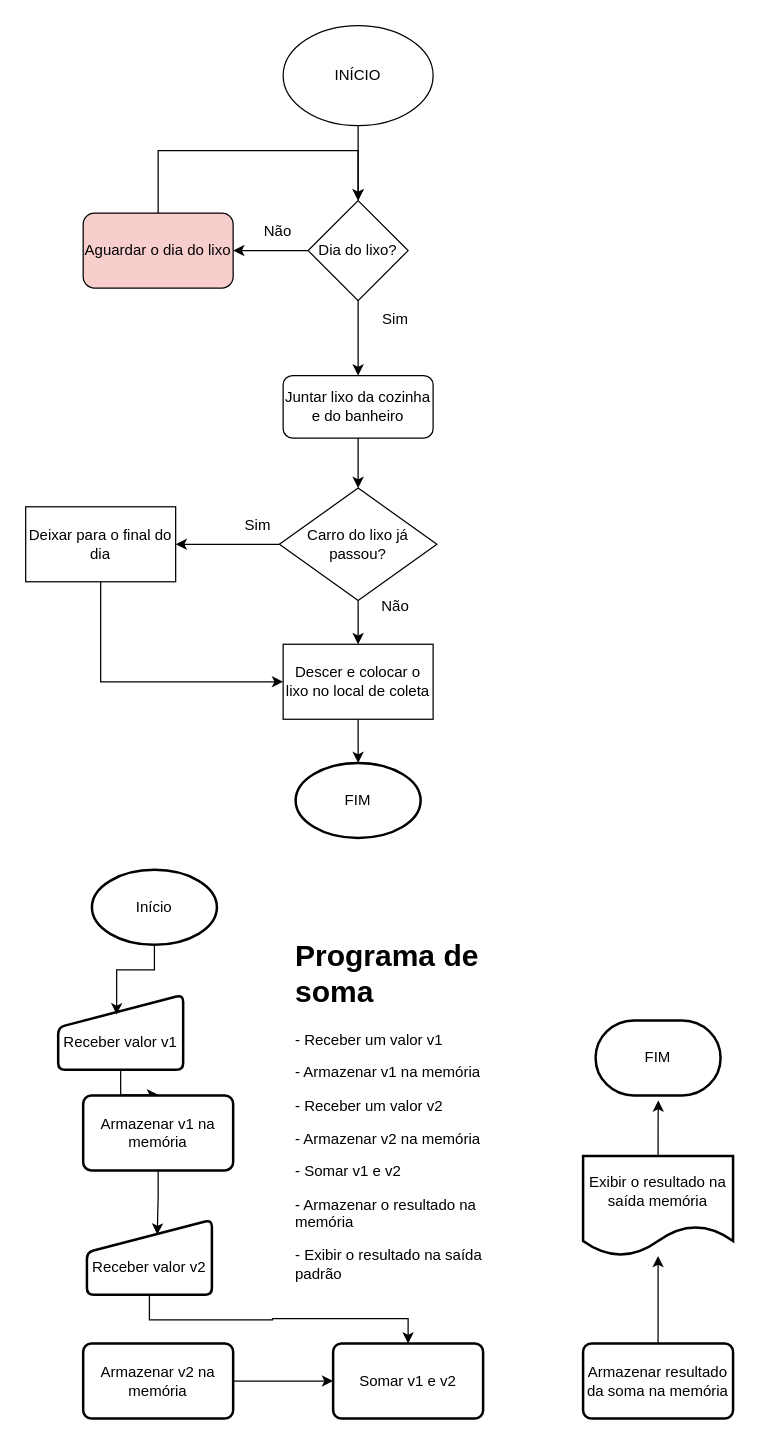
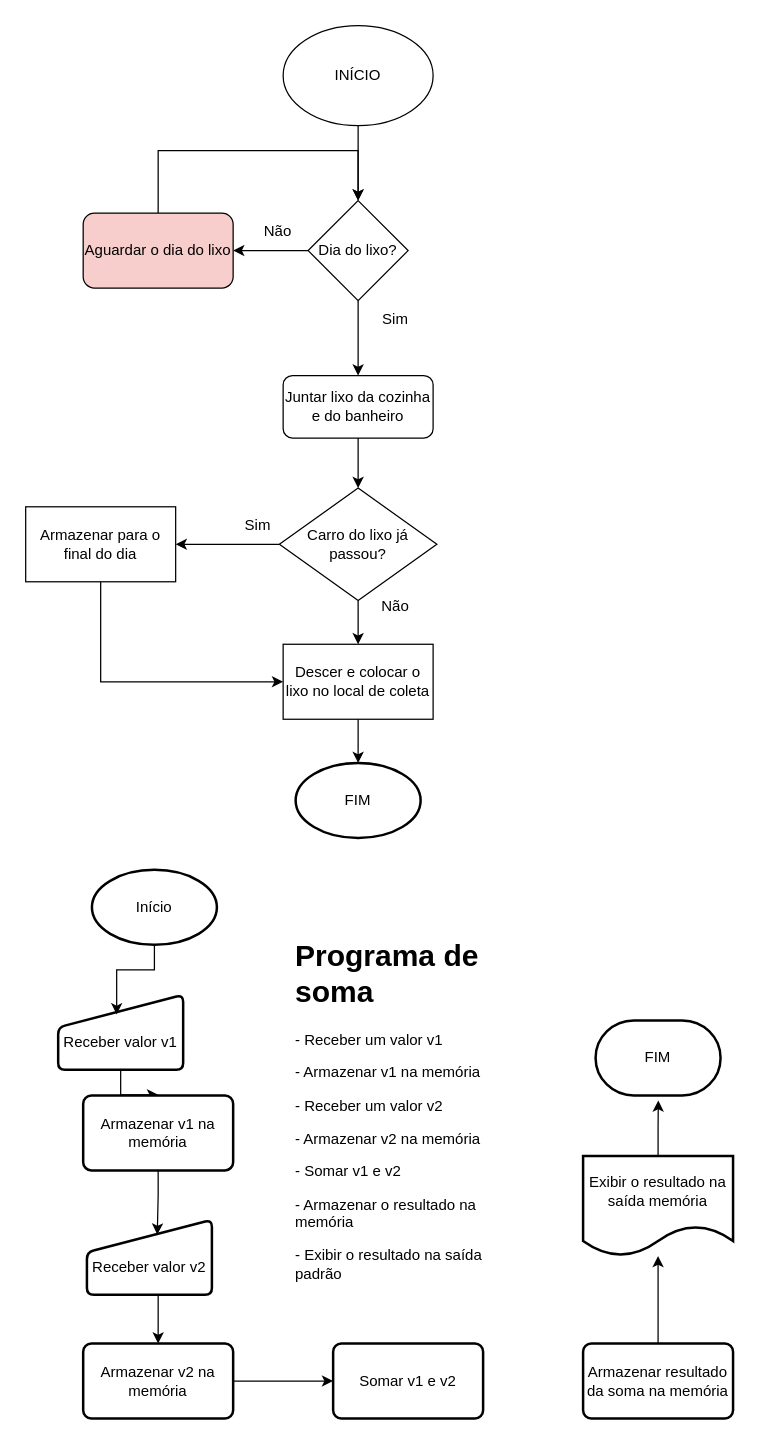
node "Deixar para o final do dia": label "Deixar para o final do dia" -> "Armazenar para o final do dia"
edge "Receber valor v2" -> "Somar v1 e v2": now "Receber valor v2" -> "Armazenar v2 na memória"
